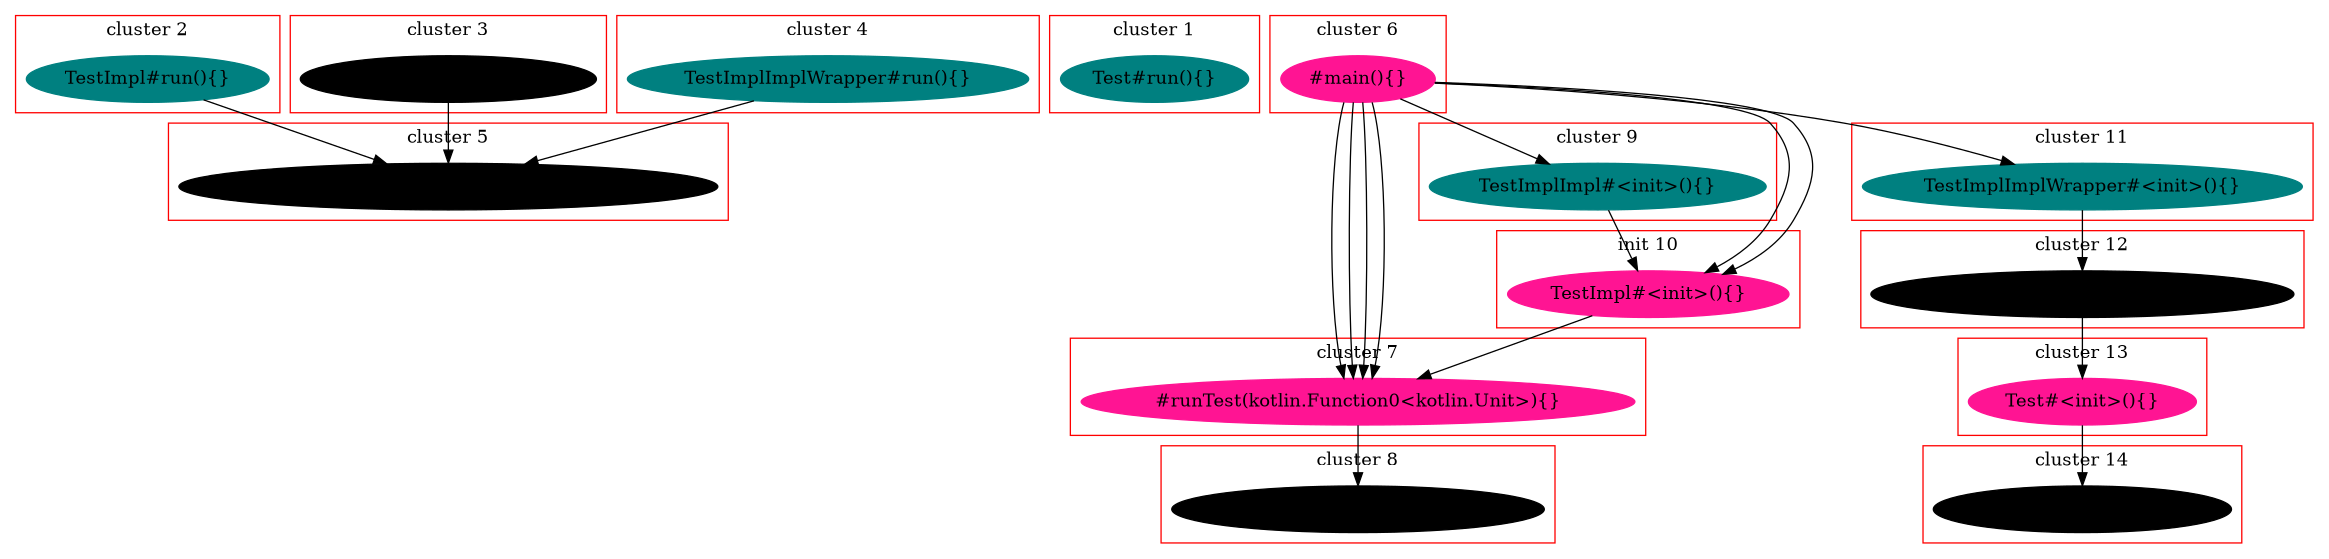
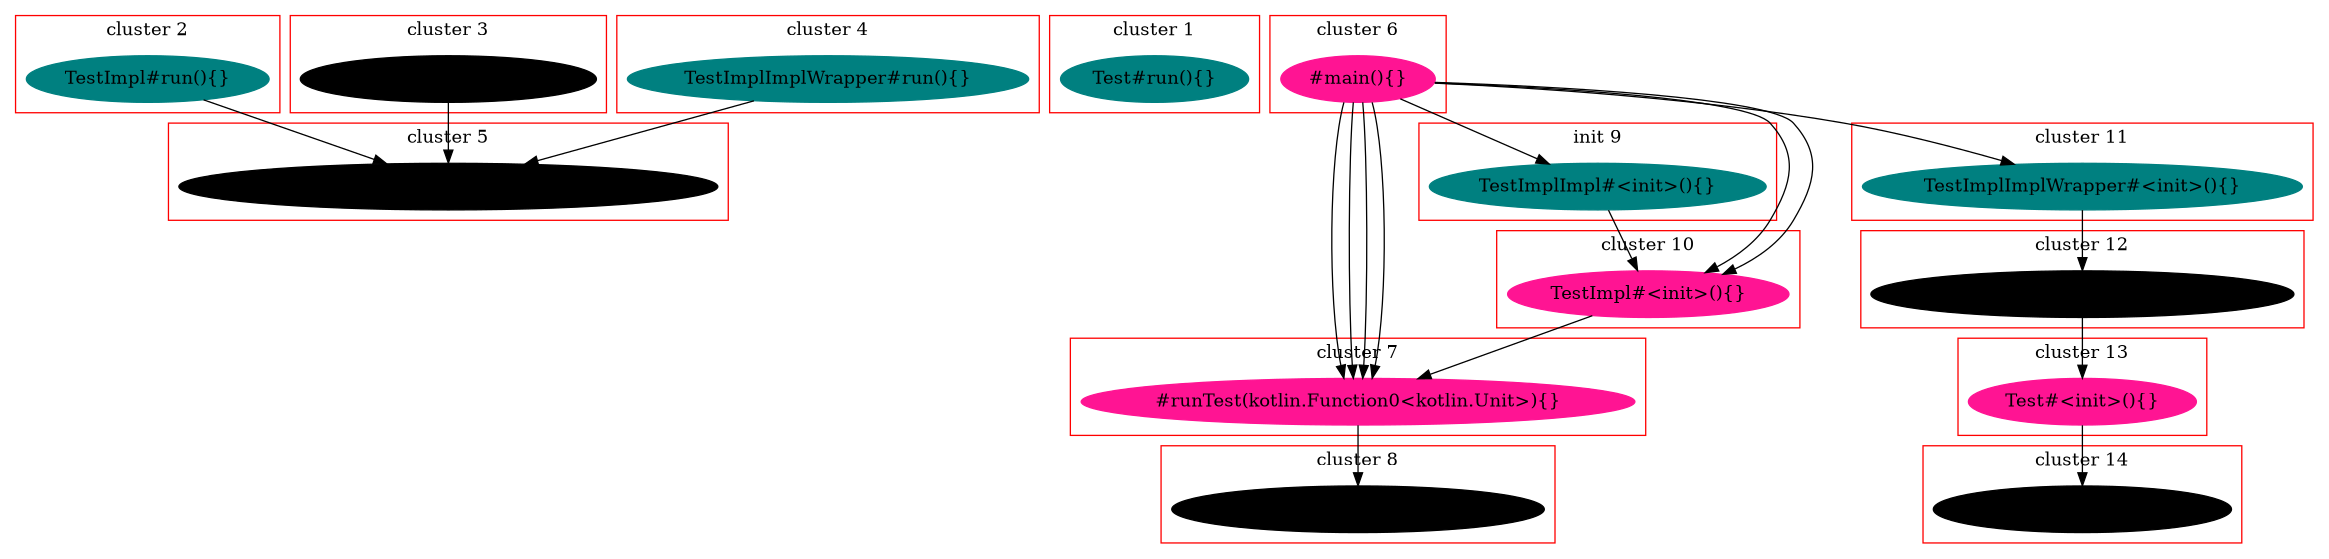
cluster "cluster 9": label "cluster 9" -> "init 9"
cluster "init 10": label "init 10" -> "cluster 10"
